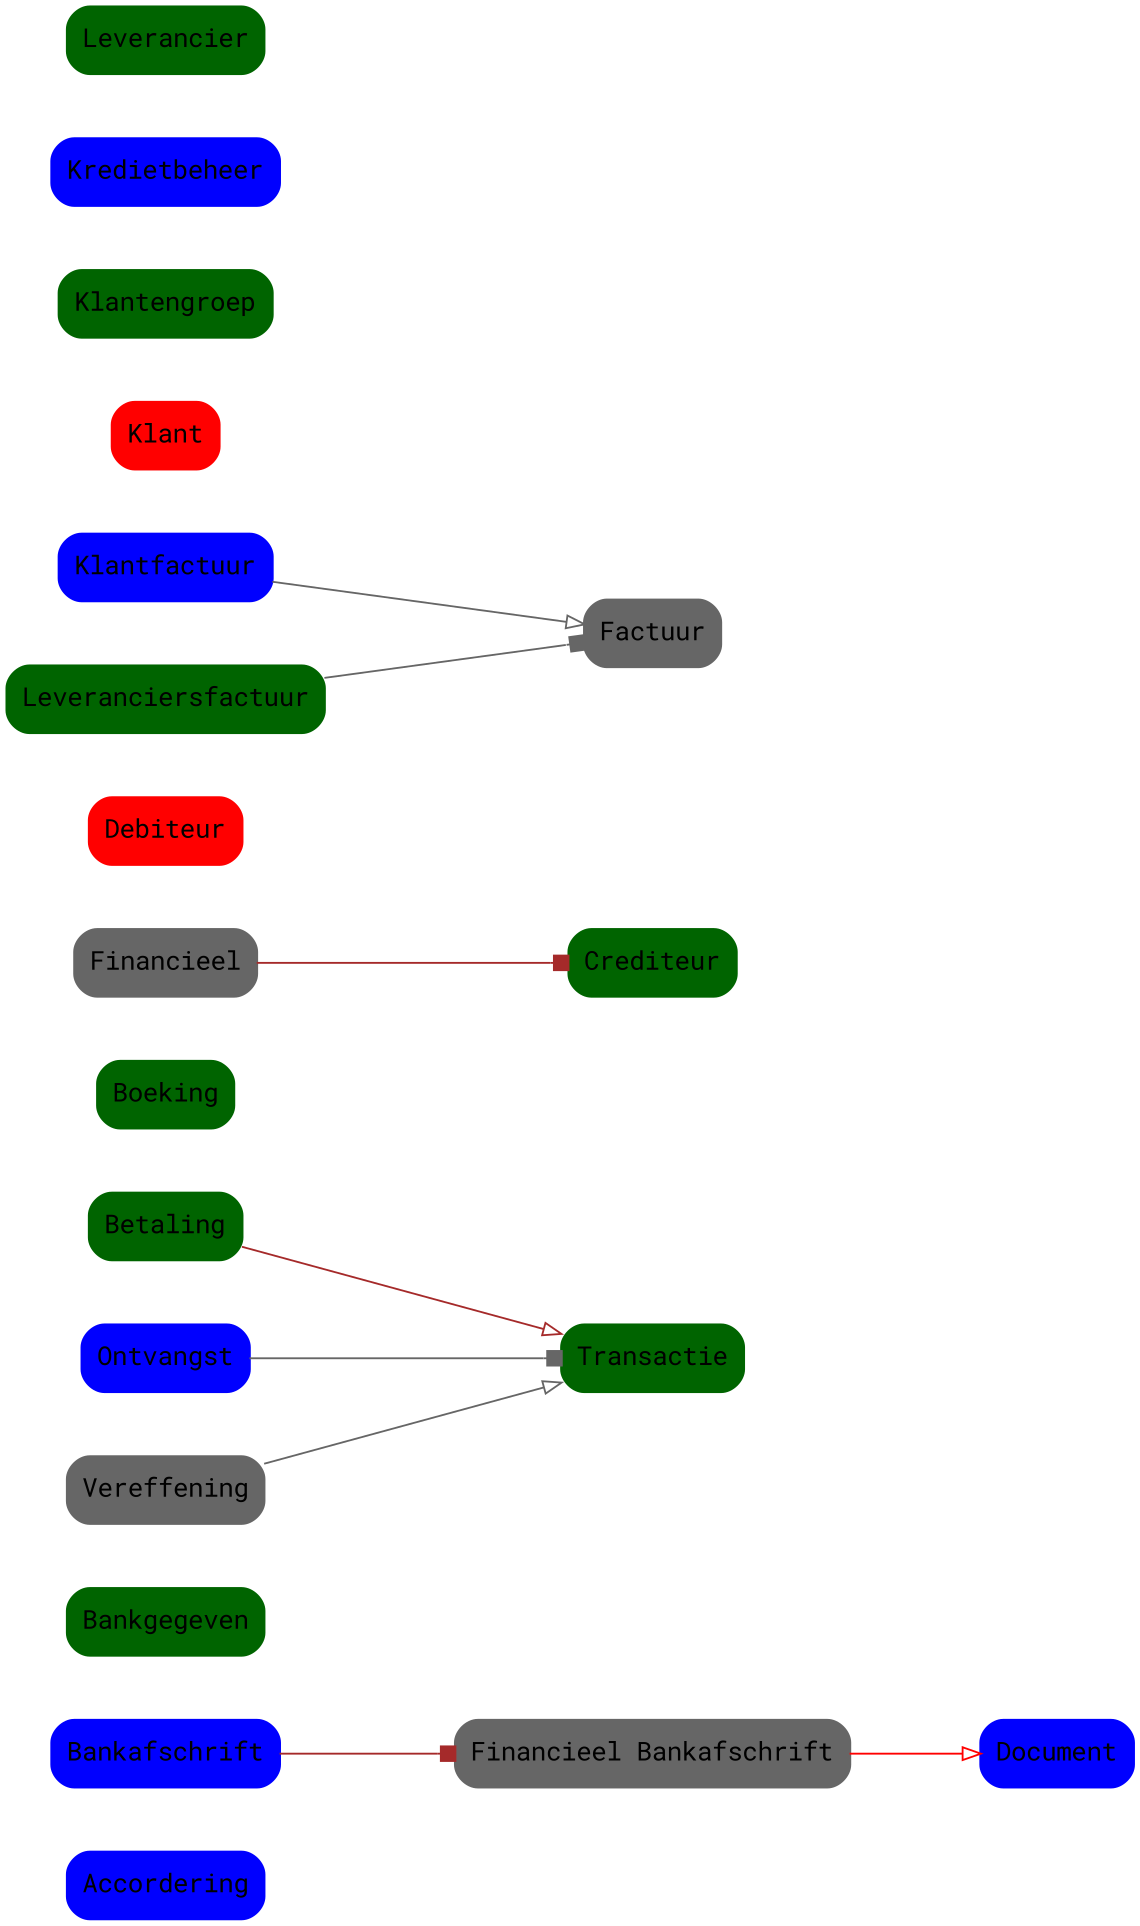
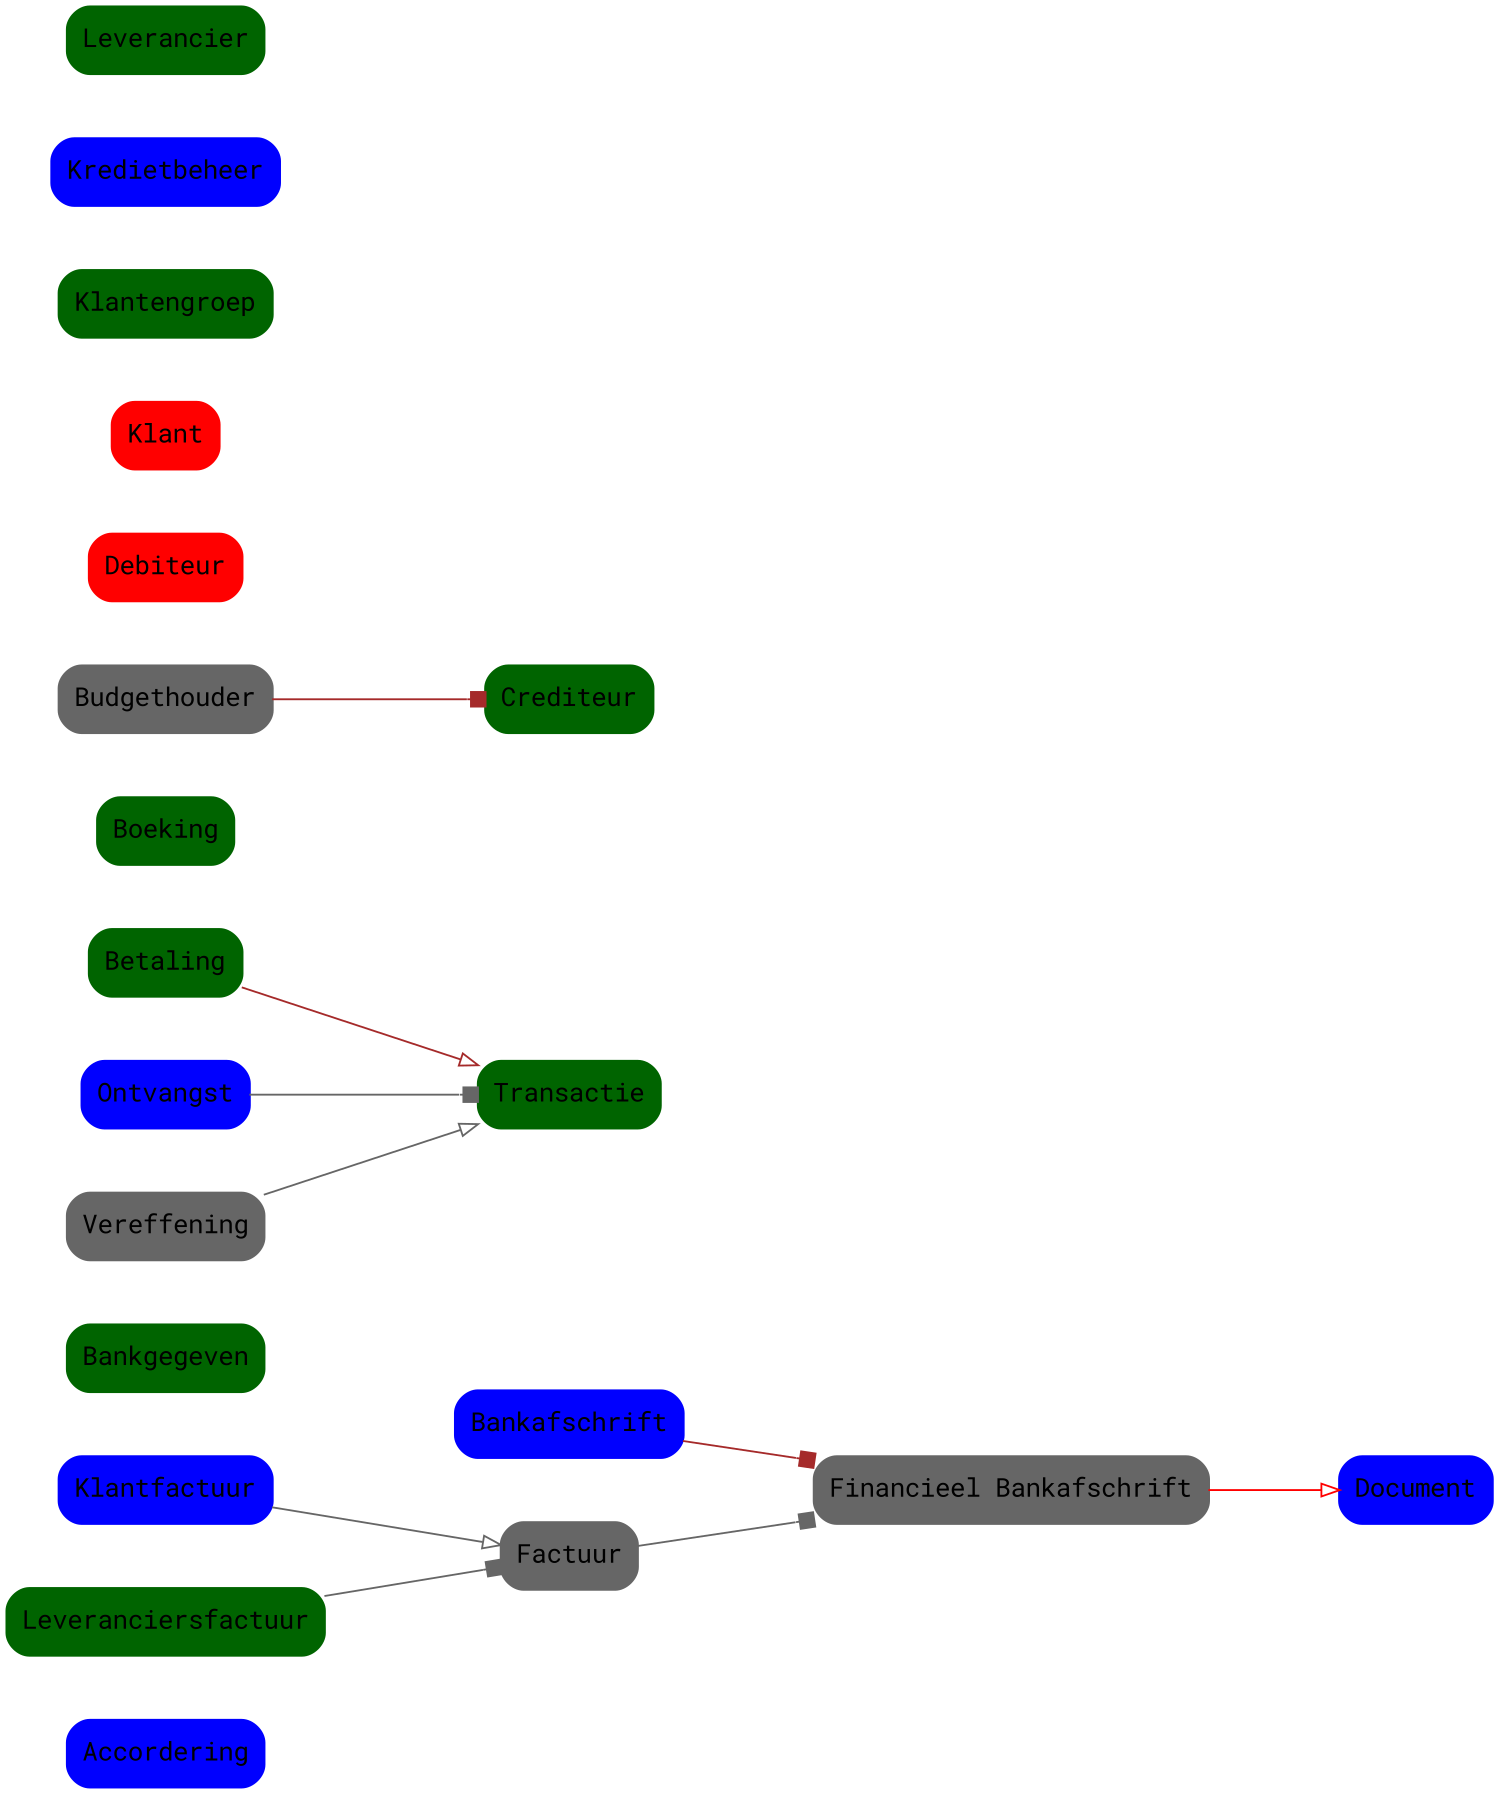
node "Financieel": label "Financieel" -> "Budgethouder"
edge "Factuur" -> "Financieel Bankafschrift": added
